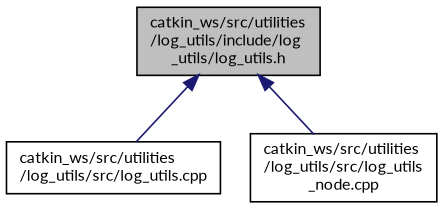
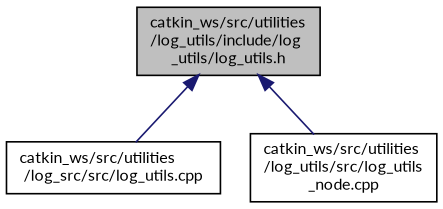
node "catkin_ws/src/utilities /log_utils/src/log_utils.cpp": label "catkin_ws/src/utilities /log_utils/src/log_utils.cpp" -> "catkin_ws/src/utilities /log_src/src/log_utils.cpp"
